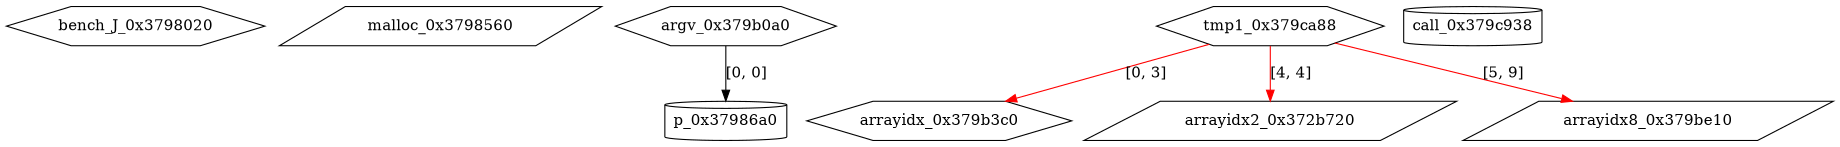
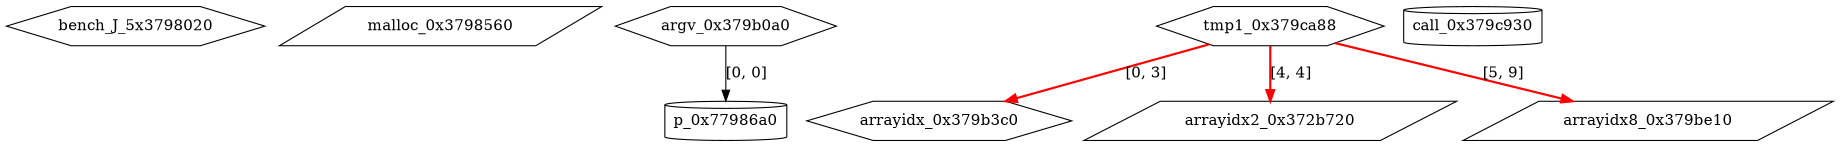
node "bench_J_0x3798020": label "bench_J_0x3798020" -> "bench_J_5x3798020"
node "call_0x379c938": label "call_0x379c938" -> "call_0x379c930"
edge "tmp1_0x379ca88" -> "arrayidx2_0x372b720": style solid -> bold
edge "tmp1_0x379ca88" -> "arrayidx_0x379b3c0": style solid -> bold
edge "tmp1_0x379ca88" -> "arrayidx8_0x379be10": style solid -> bold
node "p_0x37986a0": label "p_0x37986a0" -> "p_0x77986a0"
